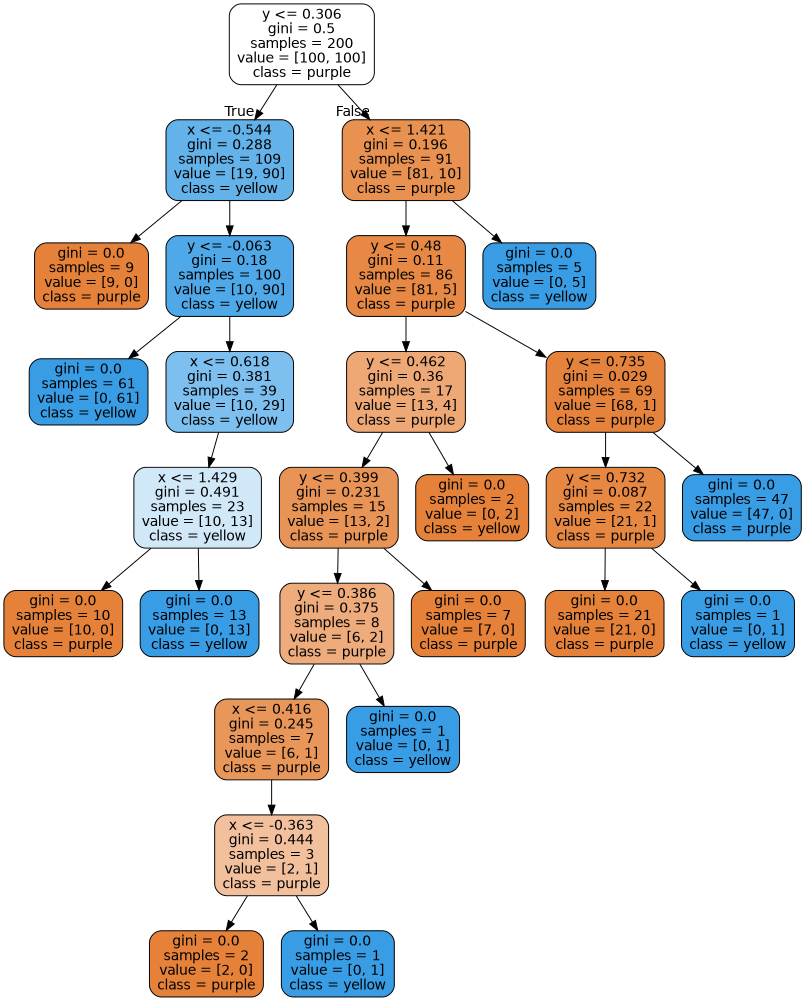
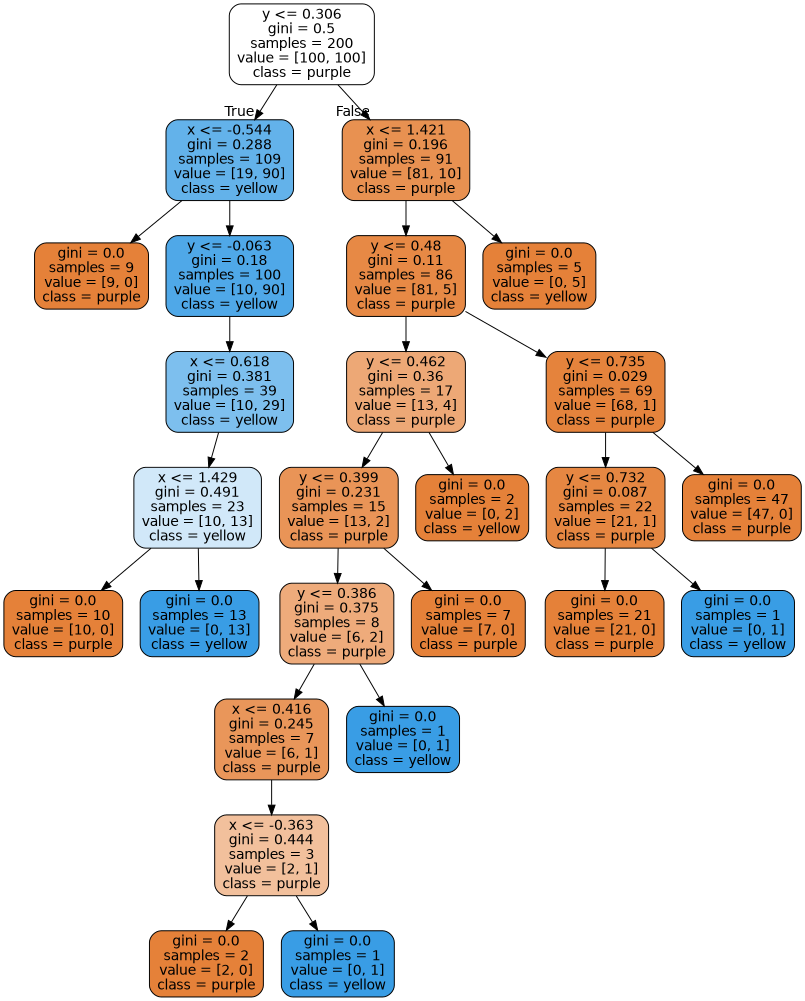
node "gini = 0.0 samples = 5 value = [0, 5] class = yellow": fillcolor #399de5 -> #e58139
node "gini = 0.0 samples = 61 value = [0, 61] class = yellow": removed
node "gini = 0.0 samples = 47 value = [47, 0] class = purple": fillcolor #399de5 -> #e58139
